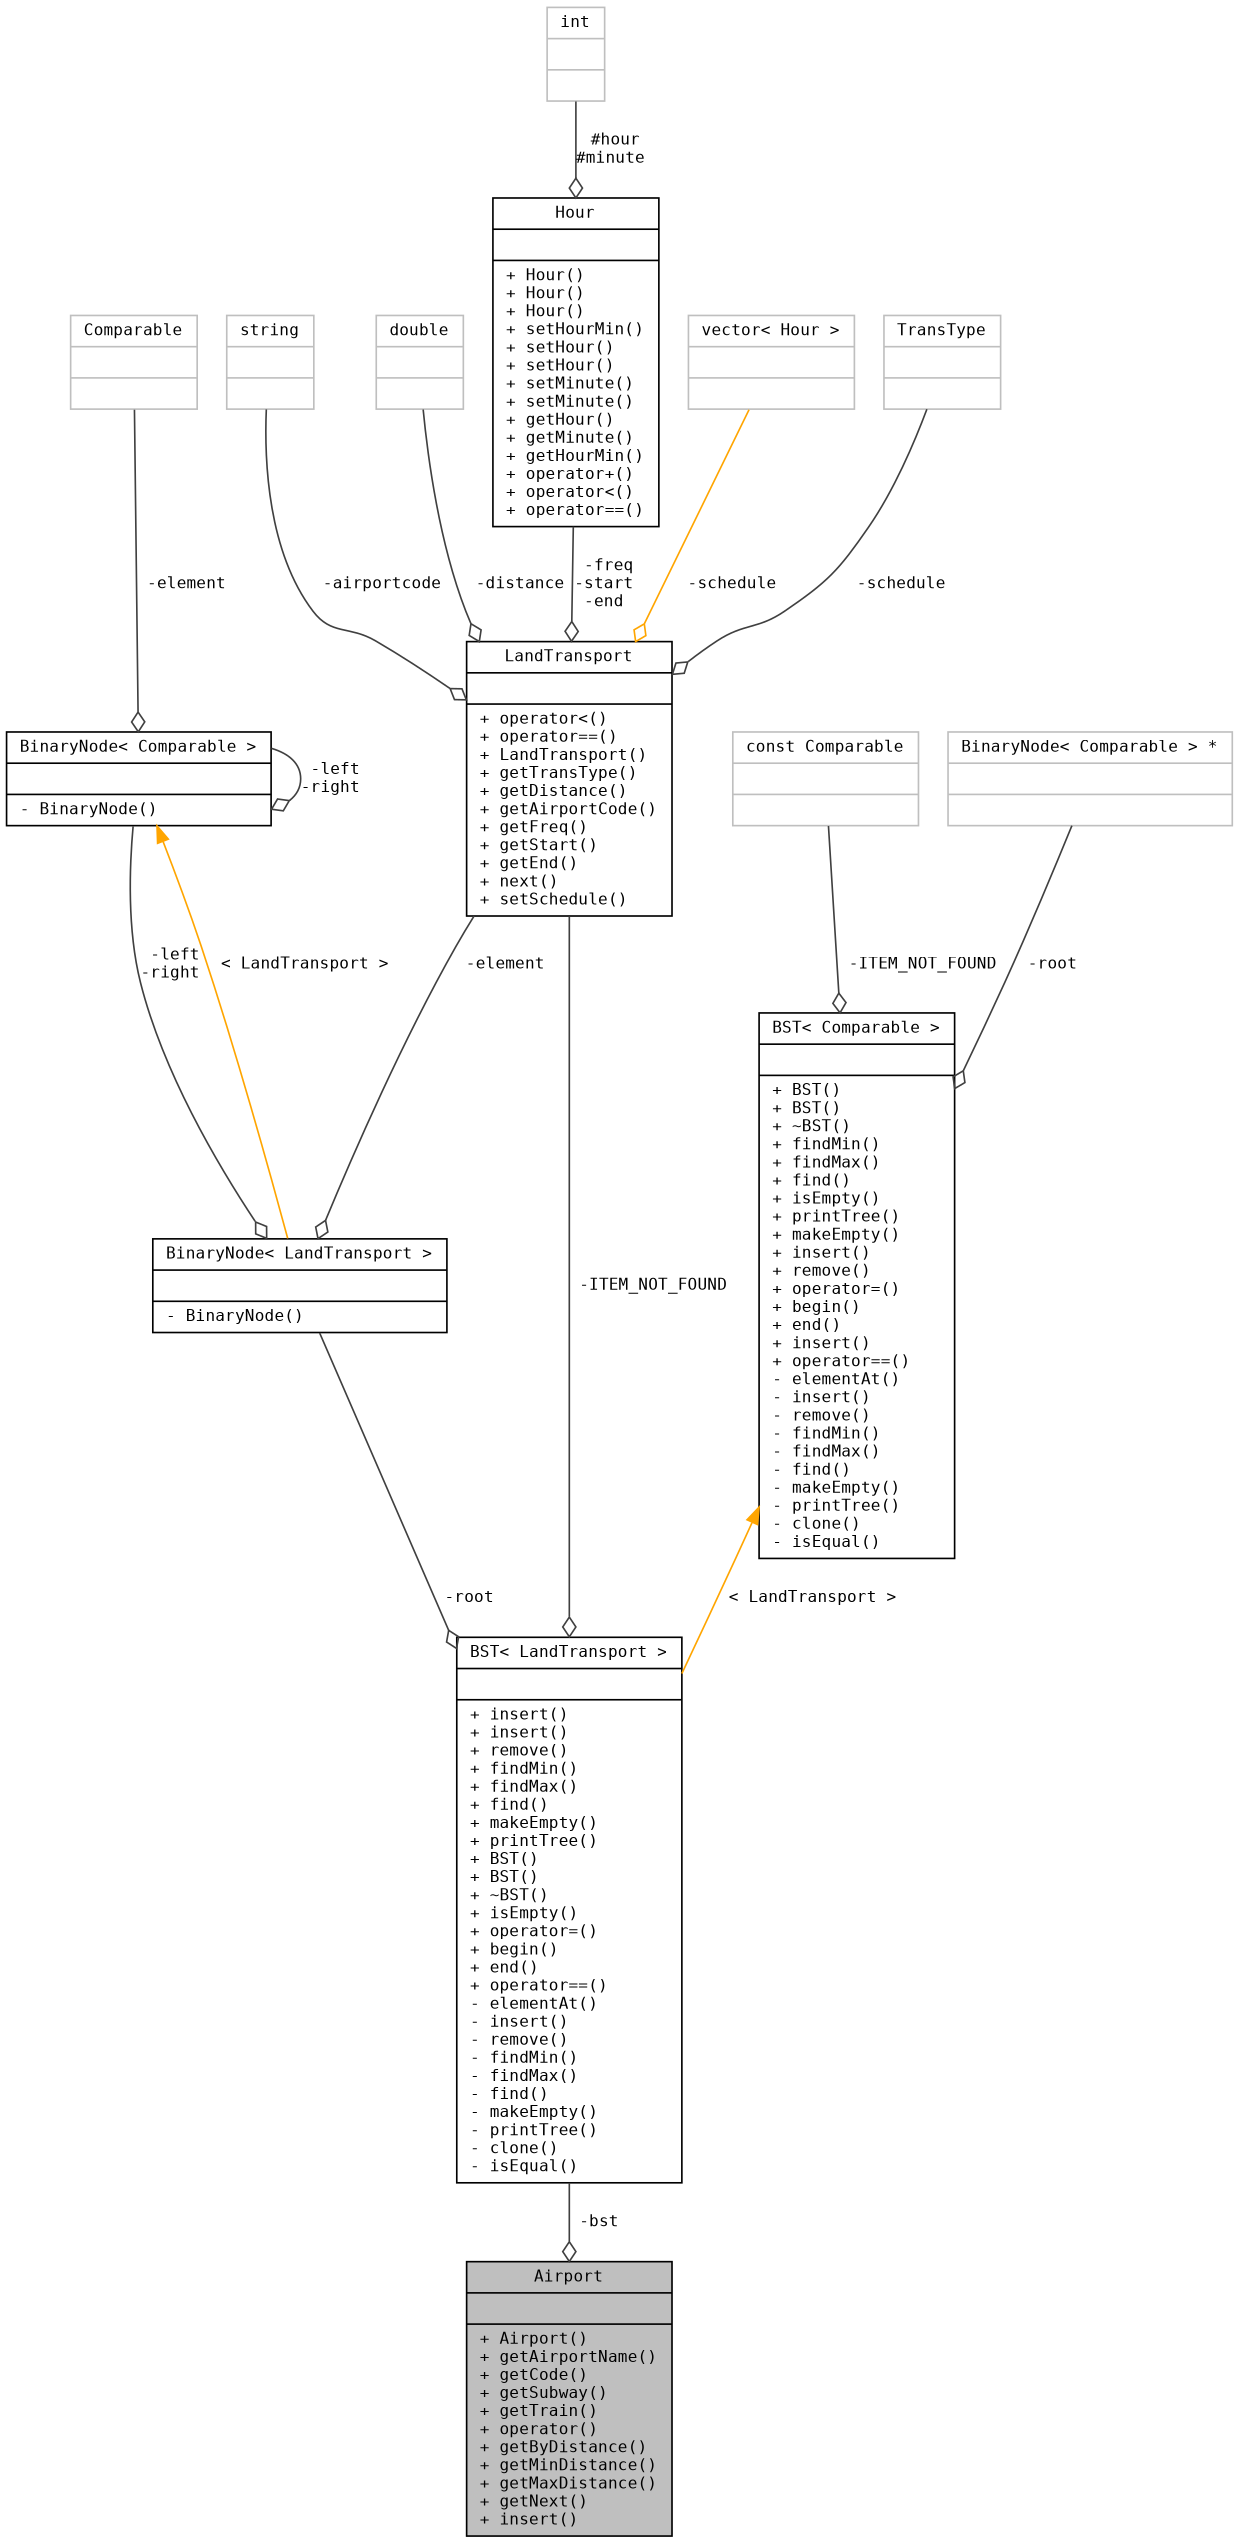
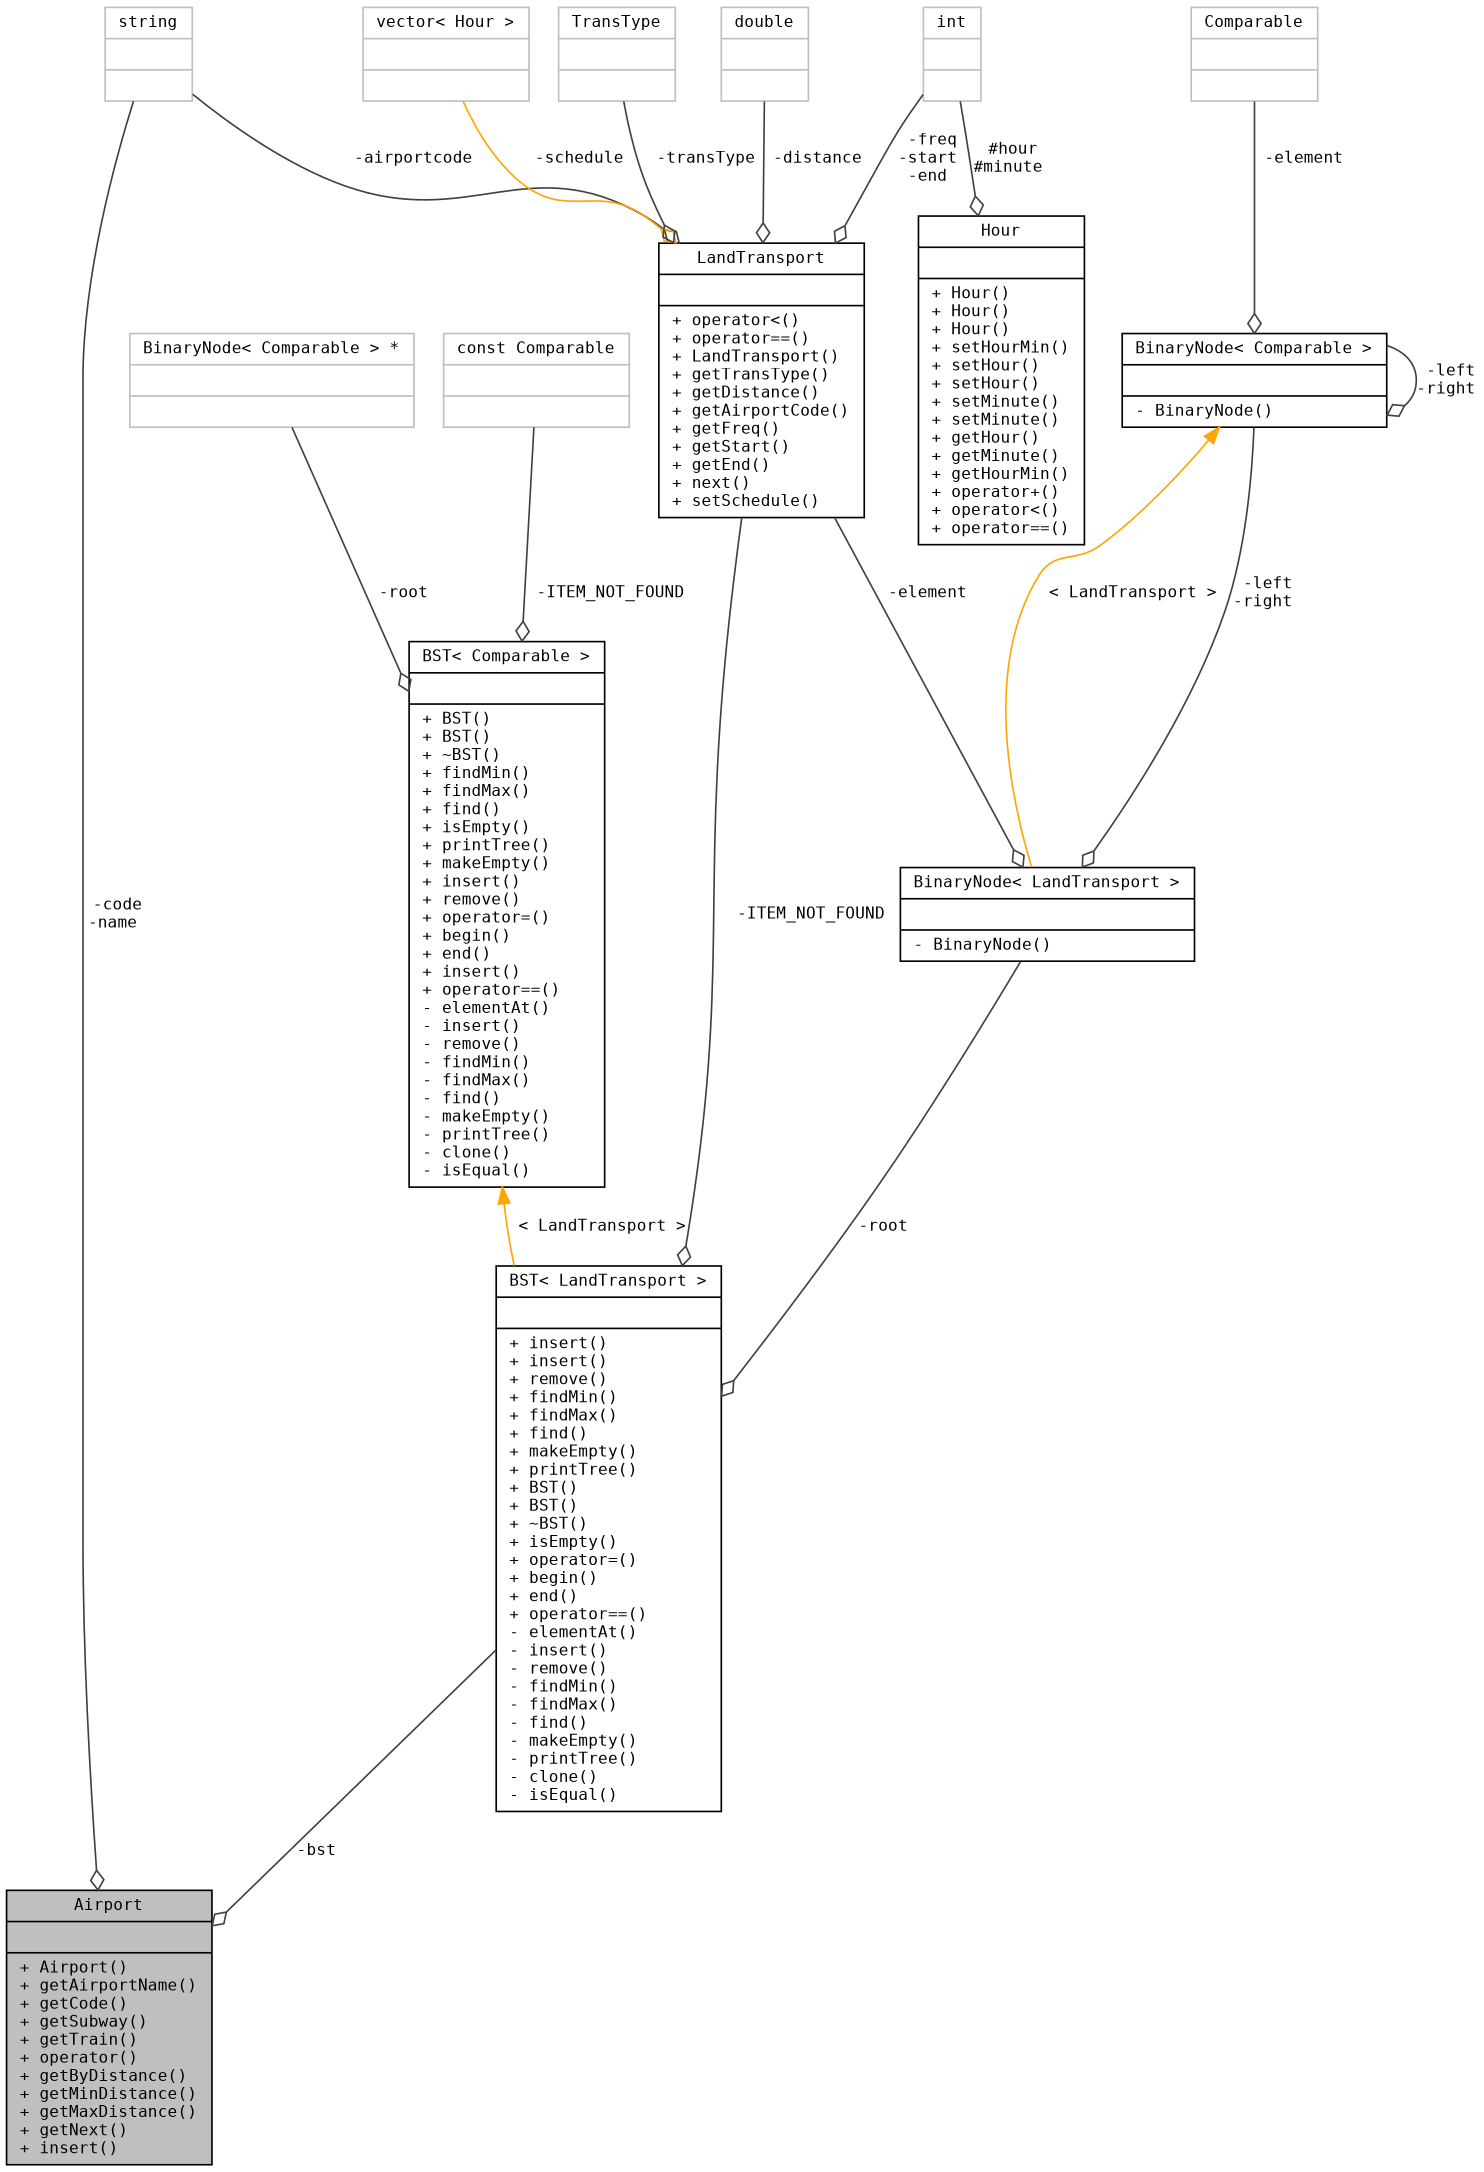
edge "Hour" -> "LandTransport": now "int" -> "LandTransport"
edge "TransType" -> "LandTransport": label " -schedule" -> " -transType"
edge "string" -> "Airport": added, label "-code -name"
